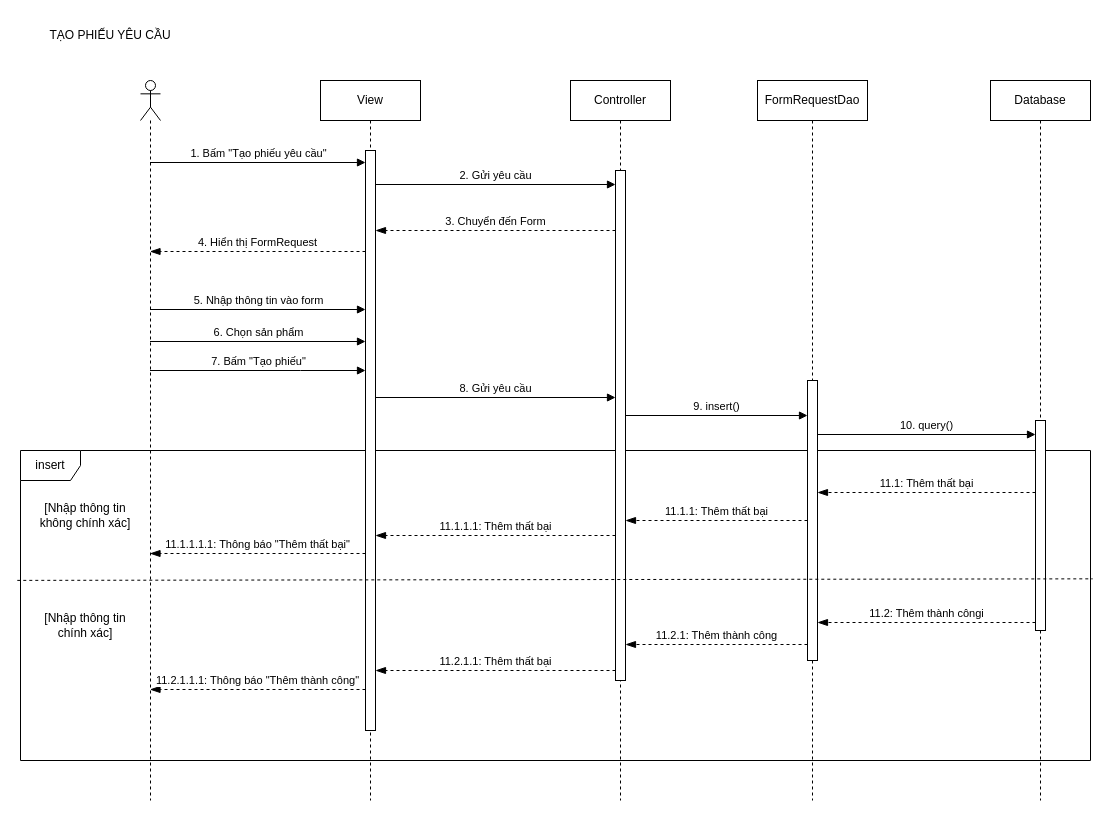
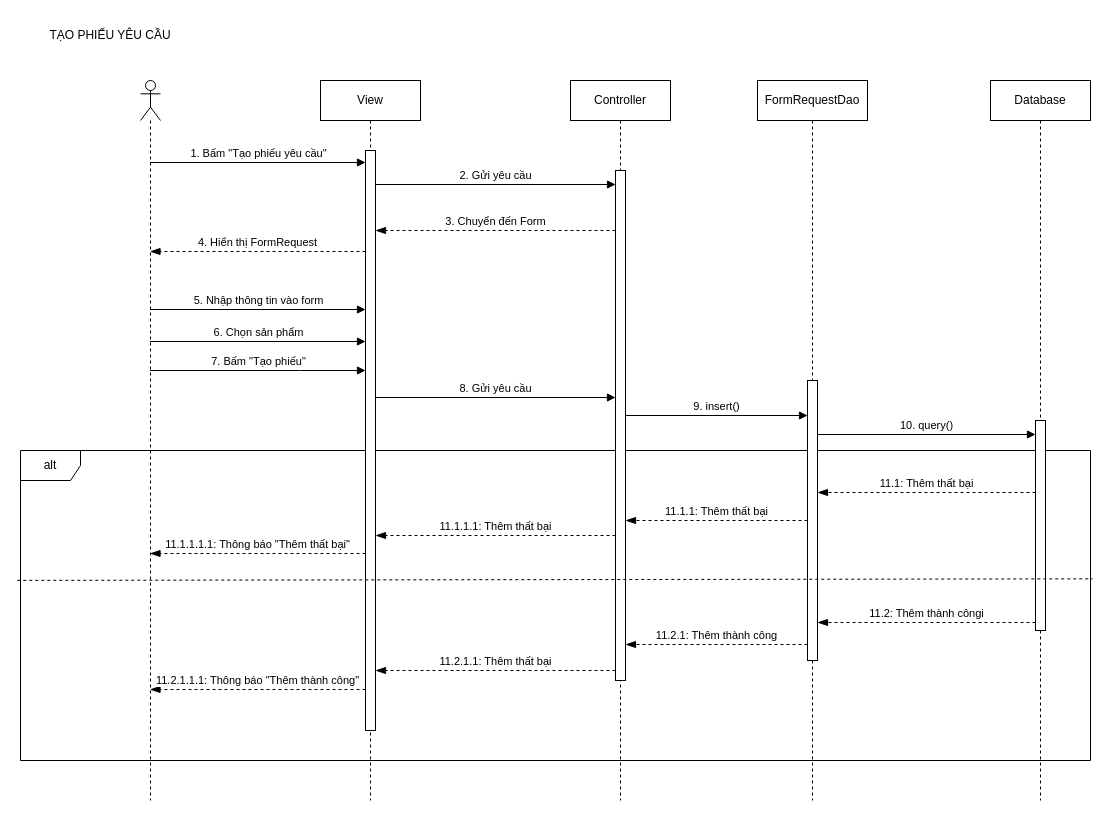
node "insert": label "insert" -> "alt"
node "[Nhập thông tin không chính xác]": removed
node "[Nhập thông tin chính xác]": removed
